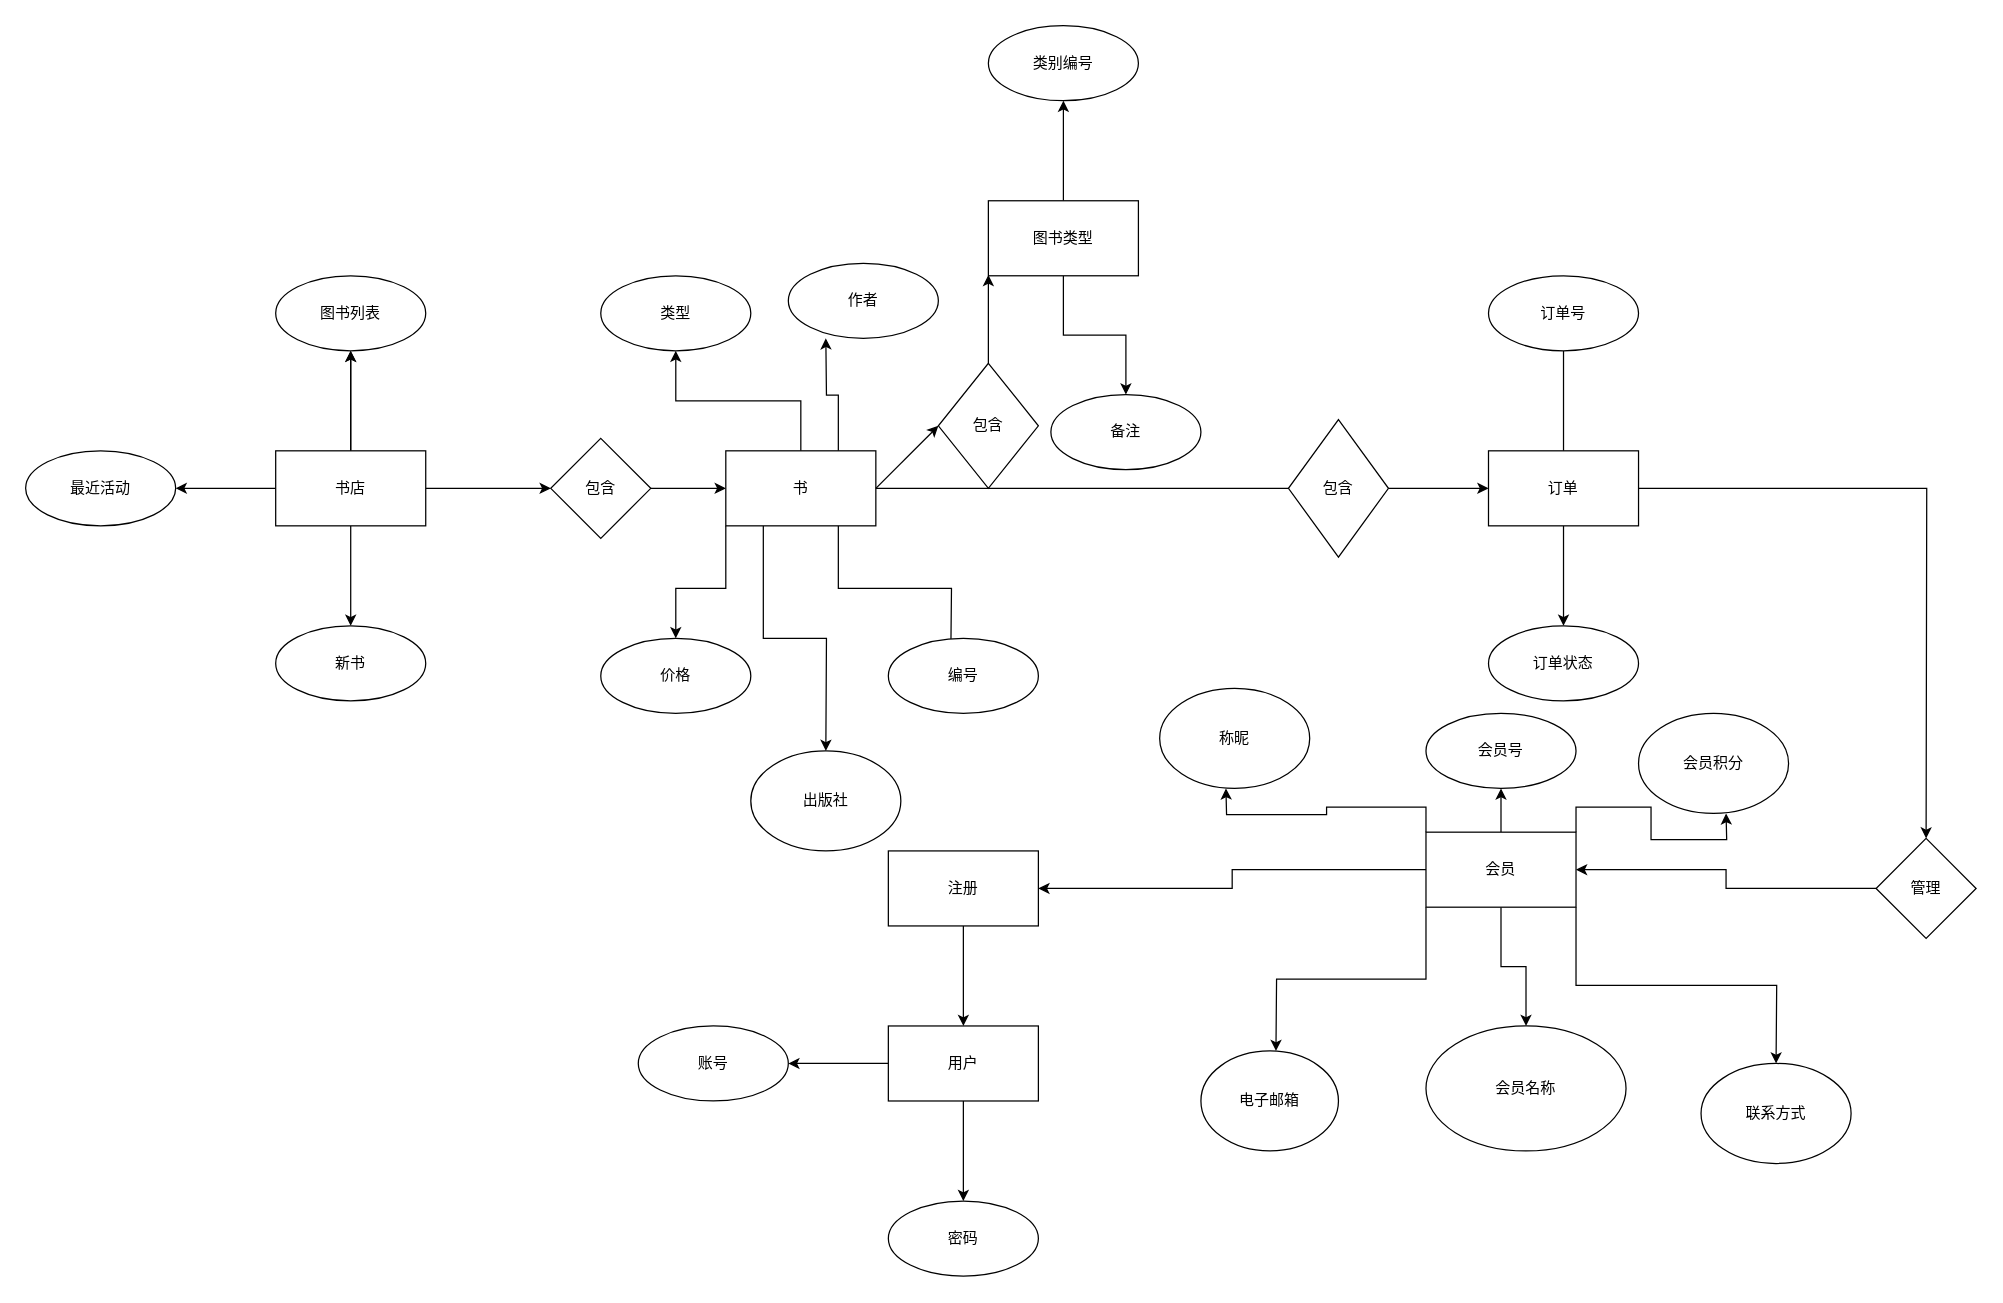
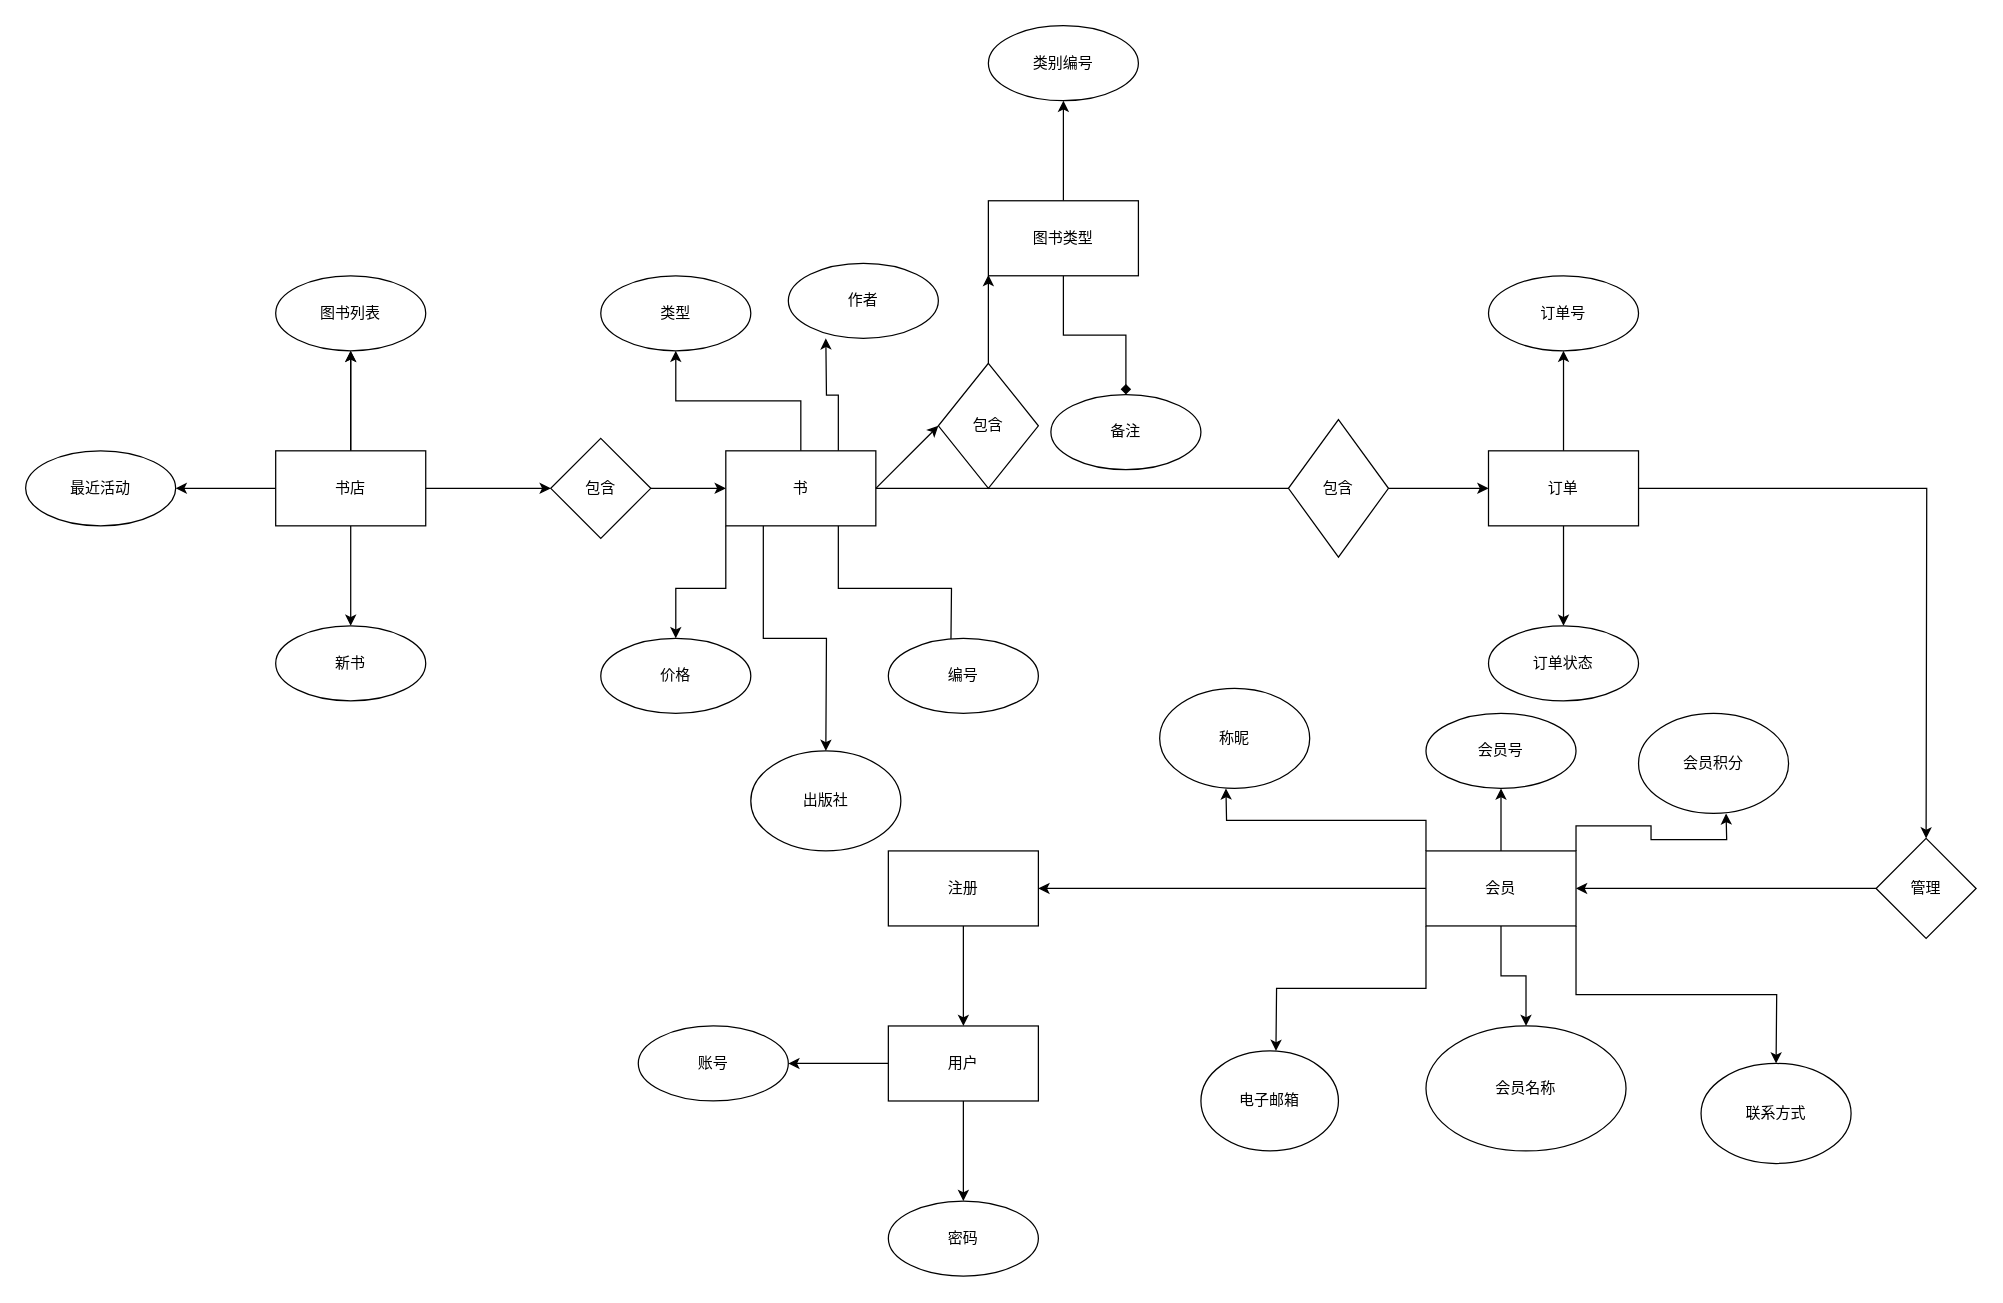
edge "订单号" -- "订单": arrowhead none -> classic
edge "图书类型" -> "备注": arrowhead classic -> diamond
node "会员": moved (1501, 869) -> (1501, 888)
